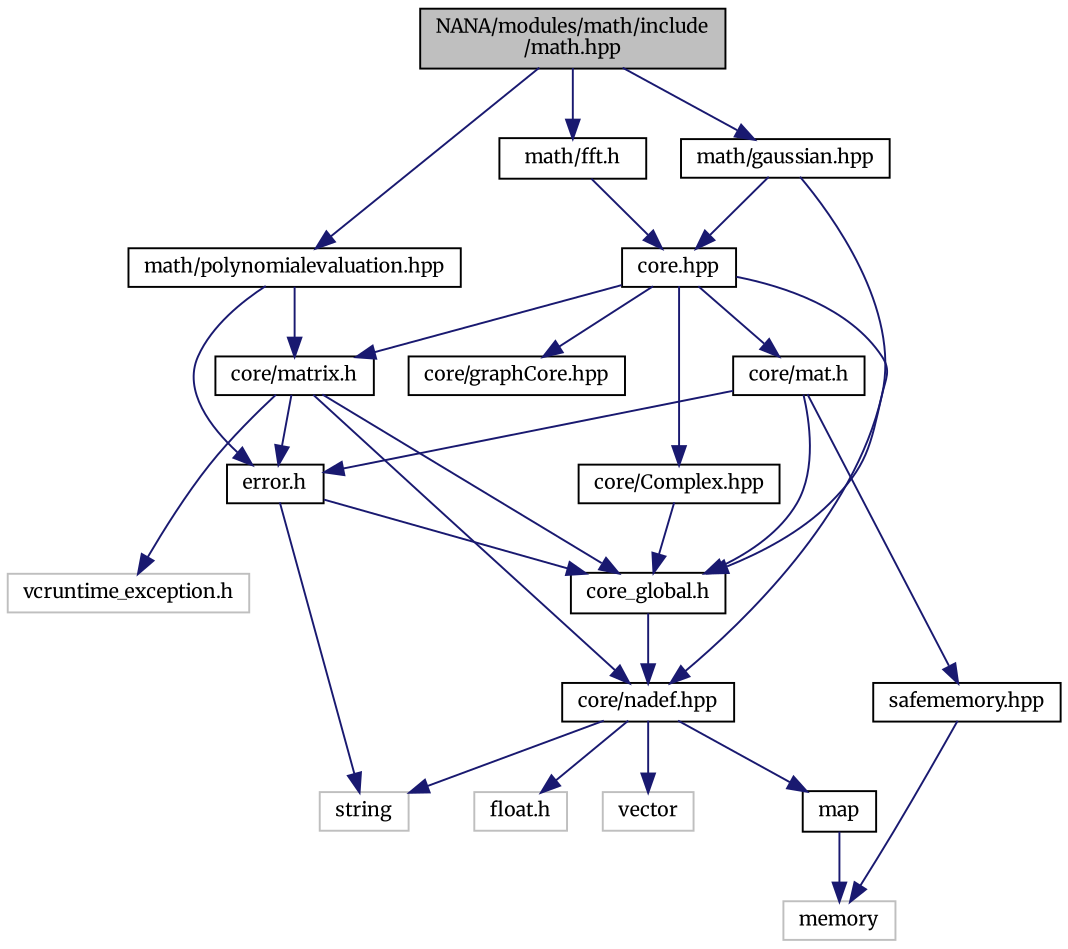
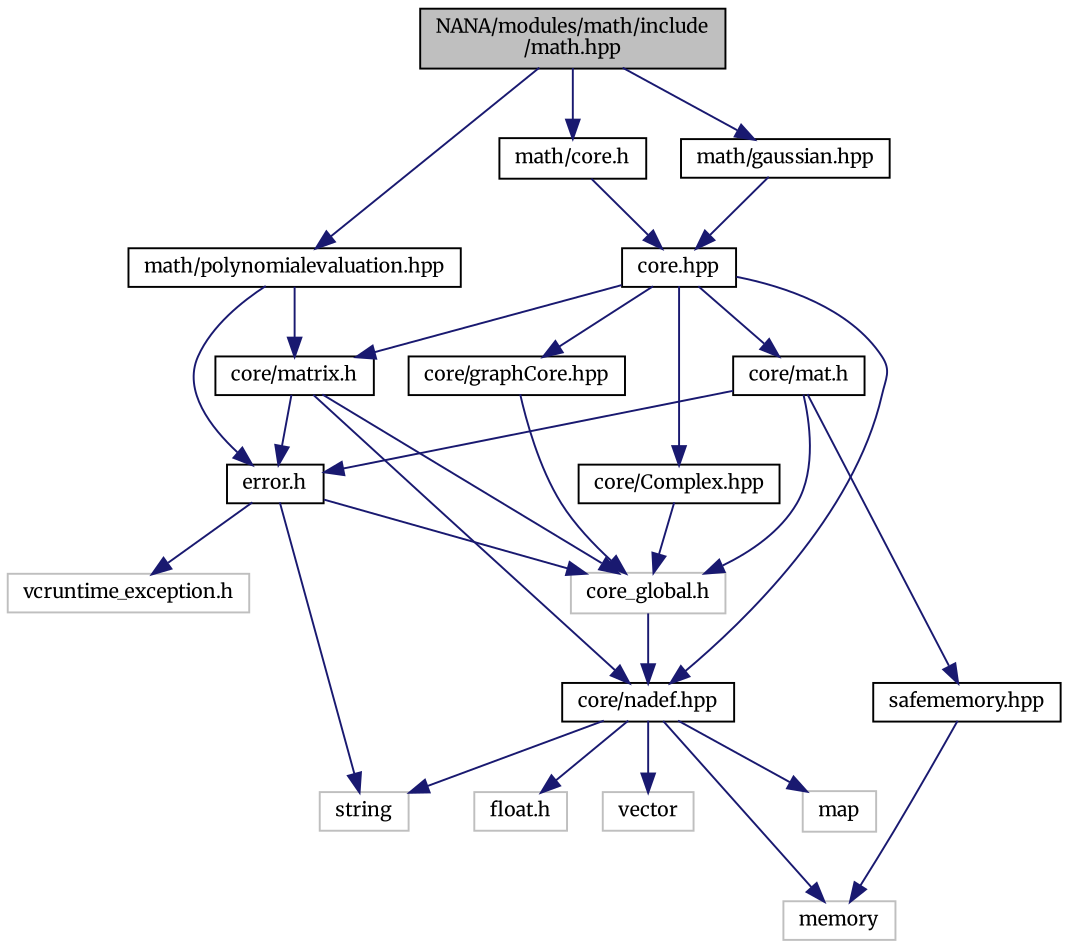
node "math/fft.h": label "math/fft.h" -> "math/core.h"
edge "math/gaussian.hpp" -> "core_global.h": now "core/graphCore.hpp" -> "core_global.h"
edge "core/matrix.h" -> "vcruntime_exception.h": now "error.h" -> "vcruntime_exception.h"
node "core_global.h": color black -> grey75
node "map": color black -> grey75
edge "map" -> "memory": now "core/nadef.hpp" -> "memory"
